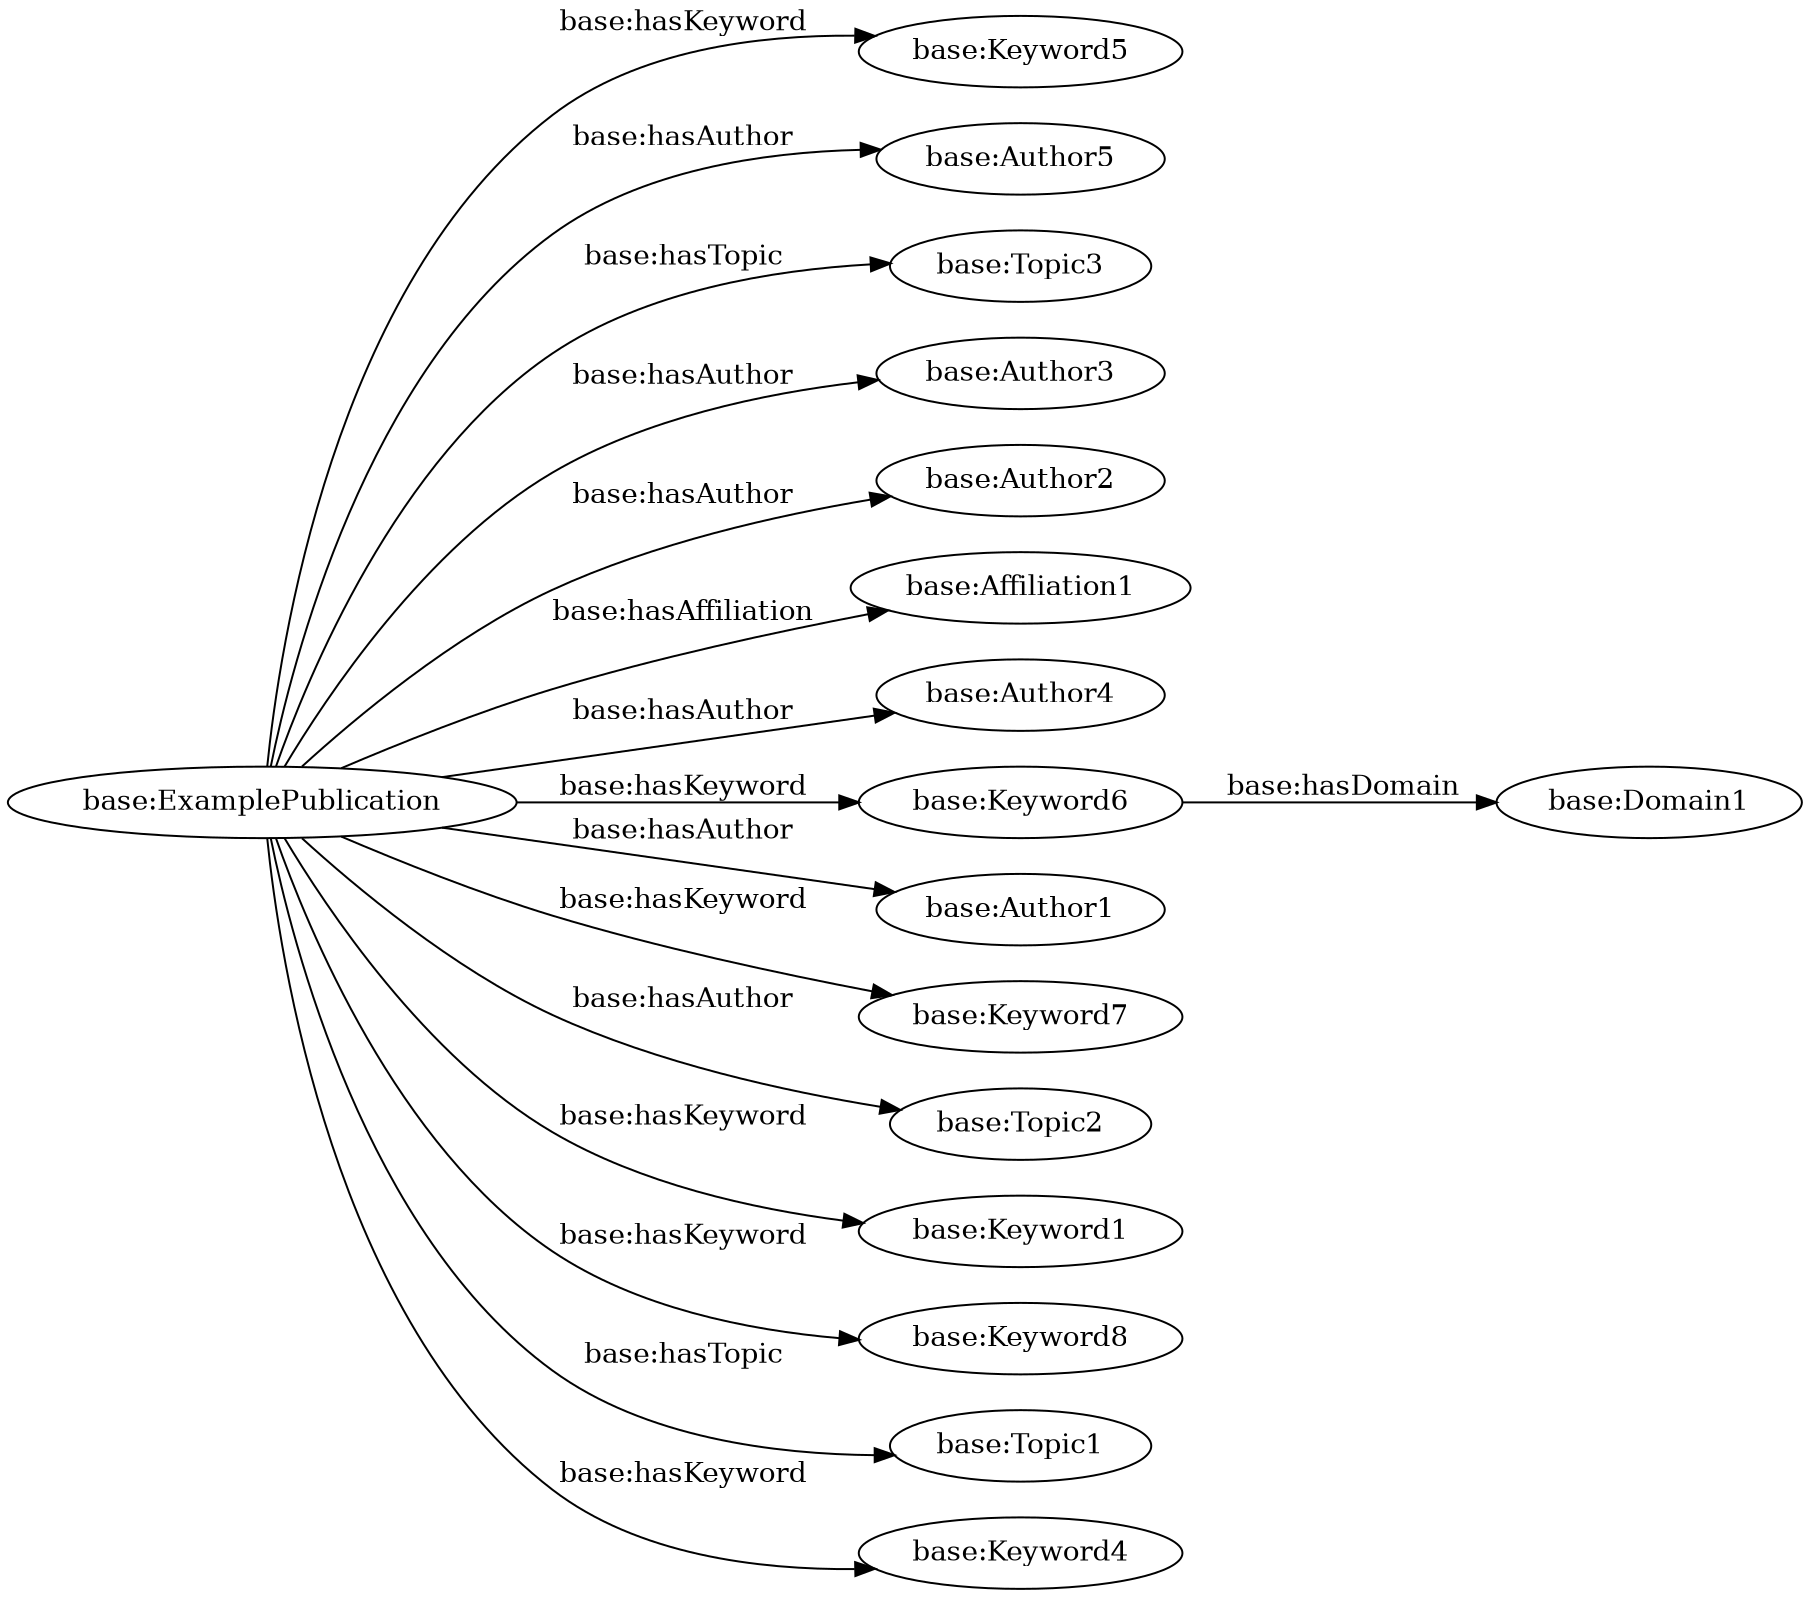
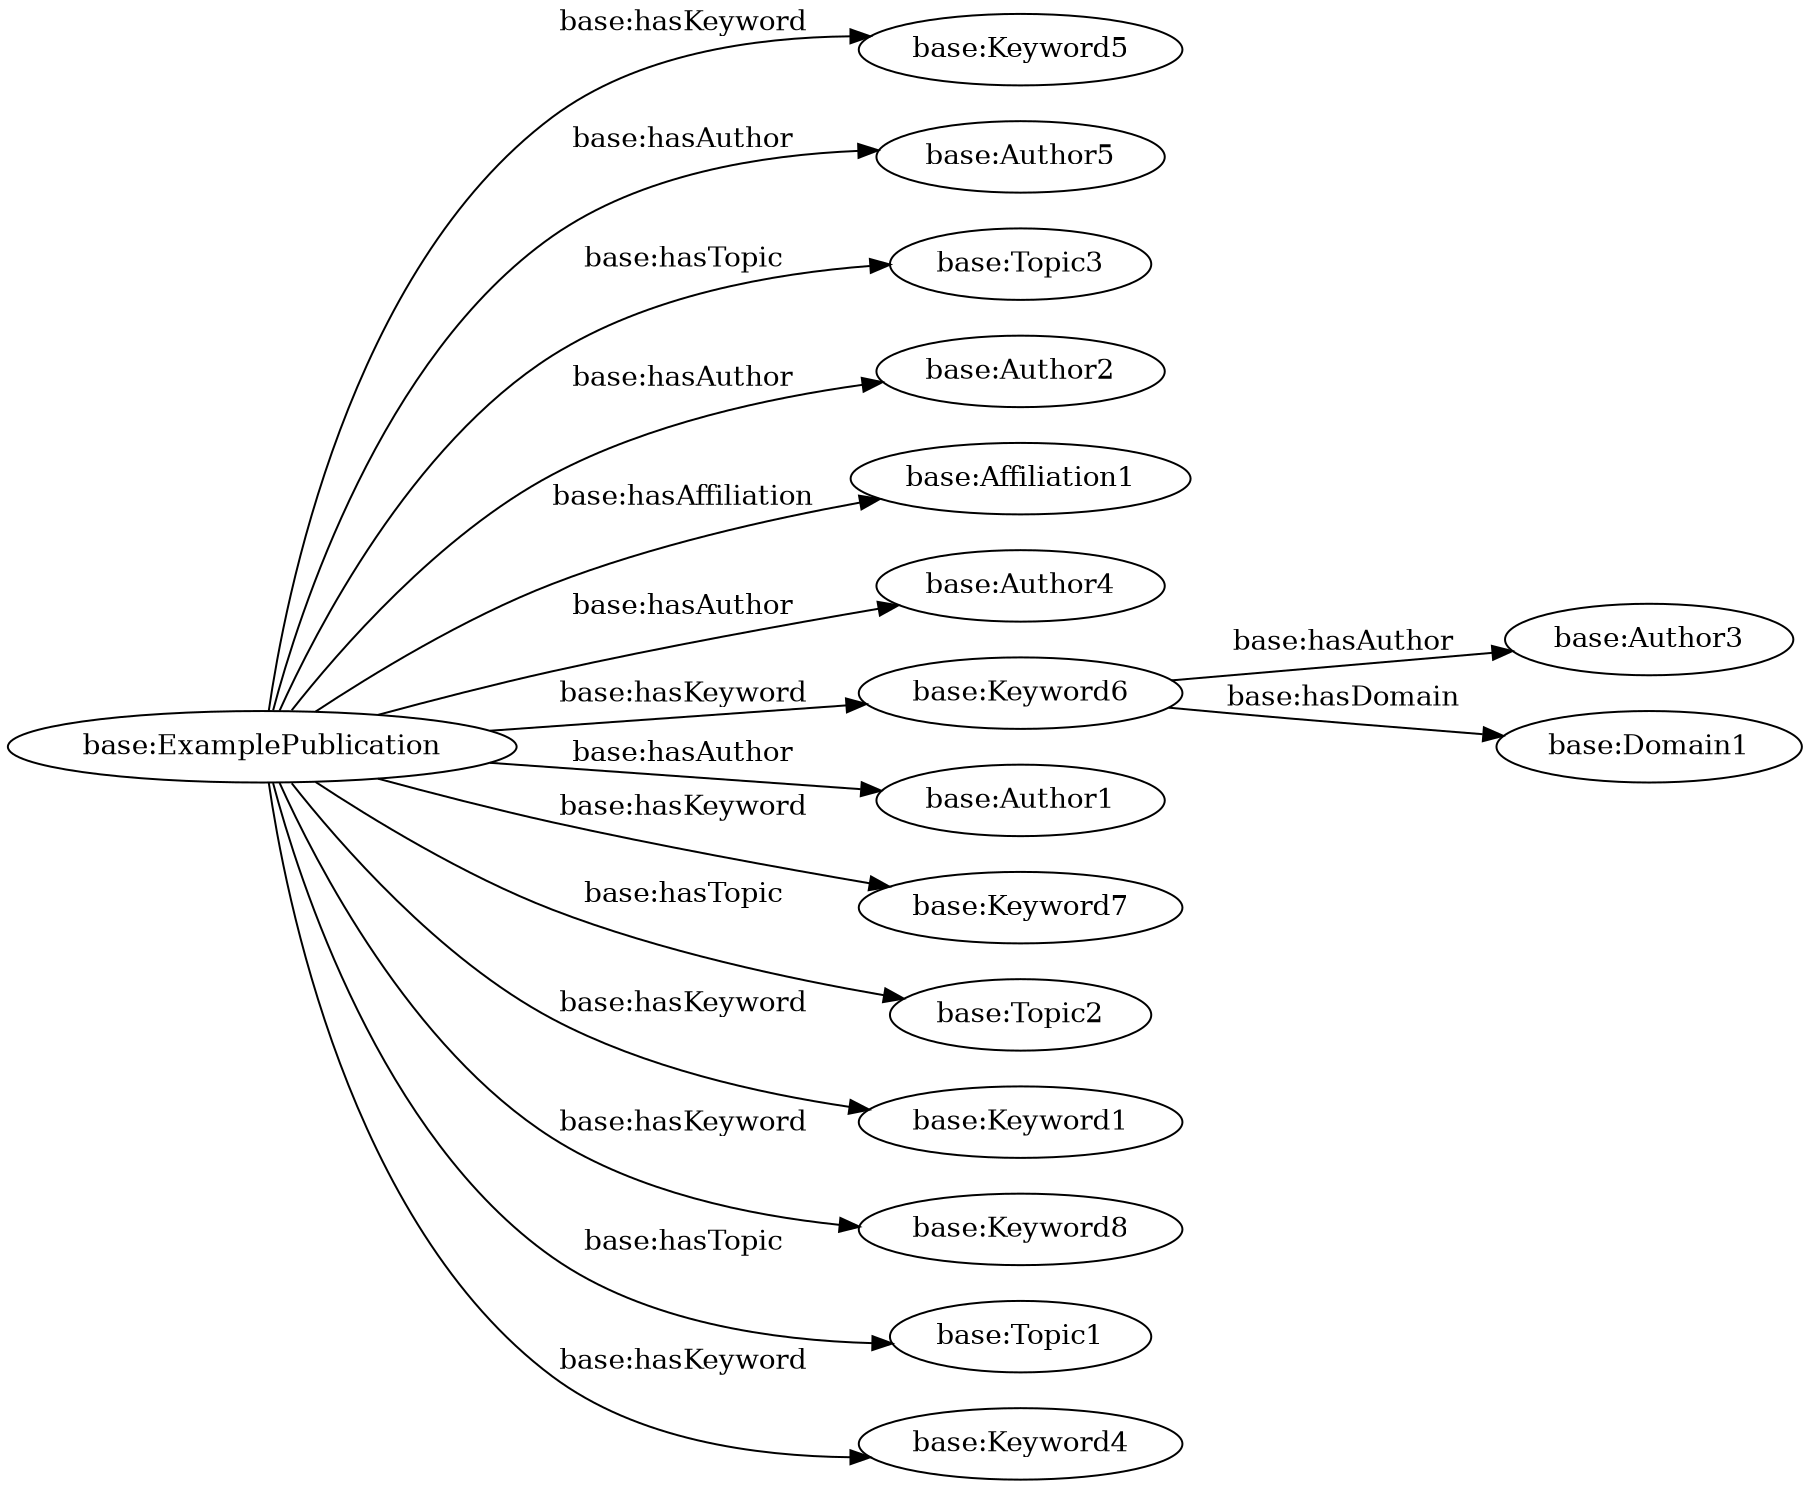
edge "base:ExamplePublication" -> "base:Author3": now "base:Keyword6" -> "base:Author3"
edge "base:ExamplePublication" -> "base:Topic2": label "base:hasAuthor" -> "base:hasTopic"
